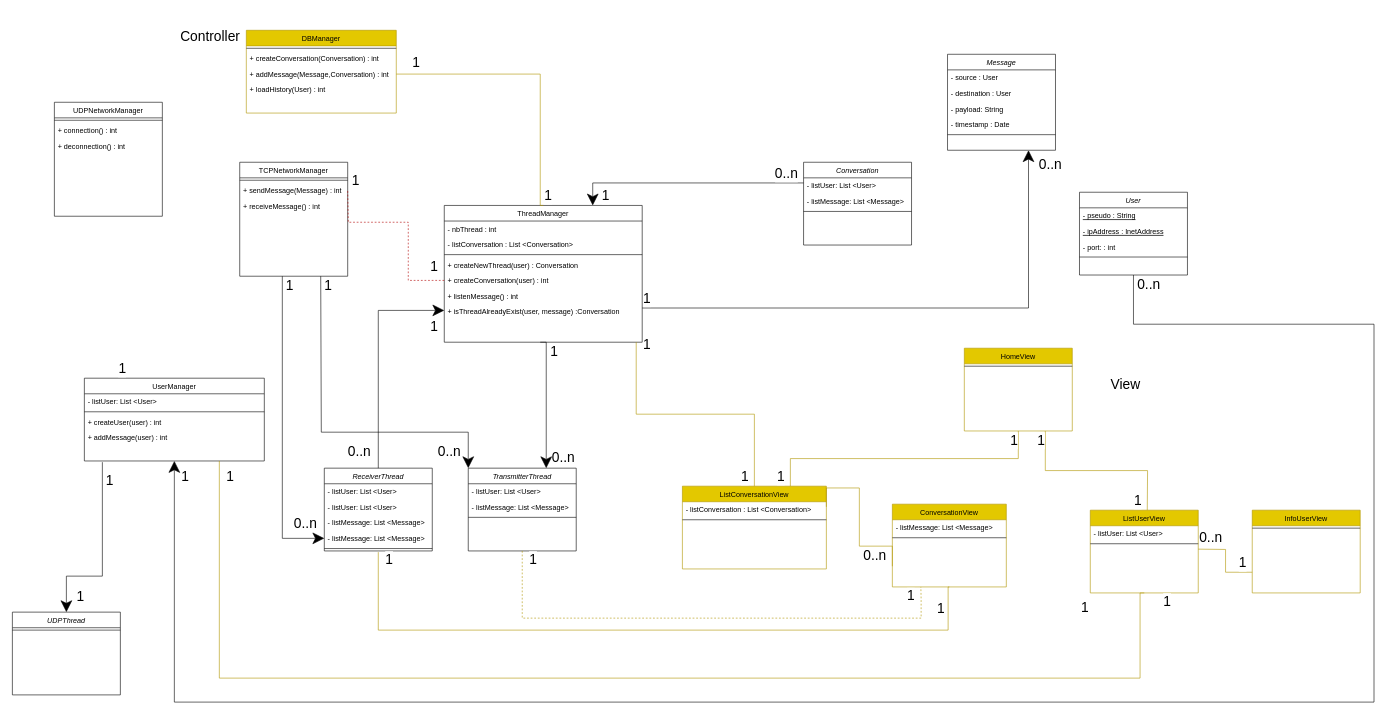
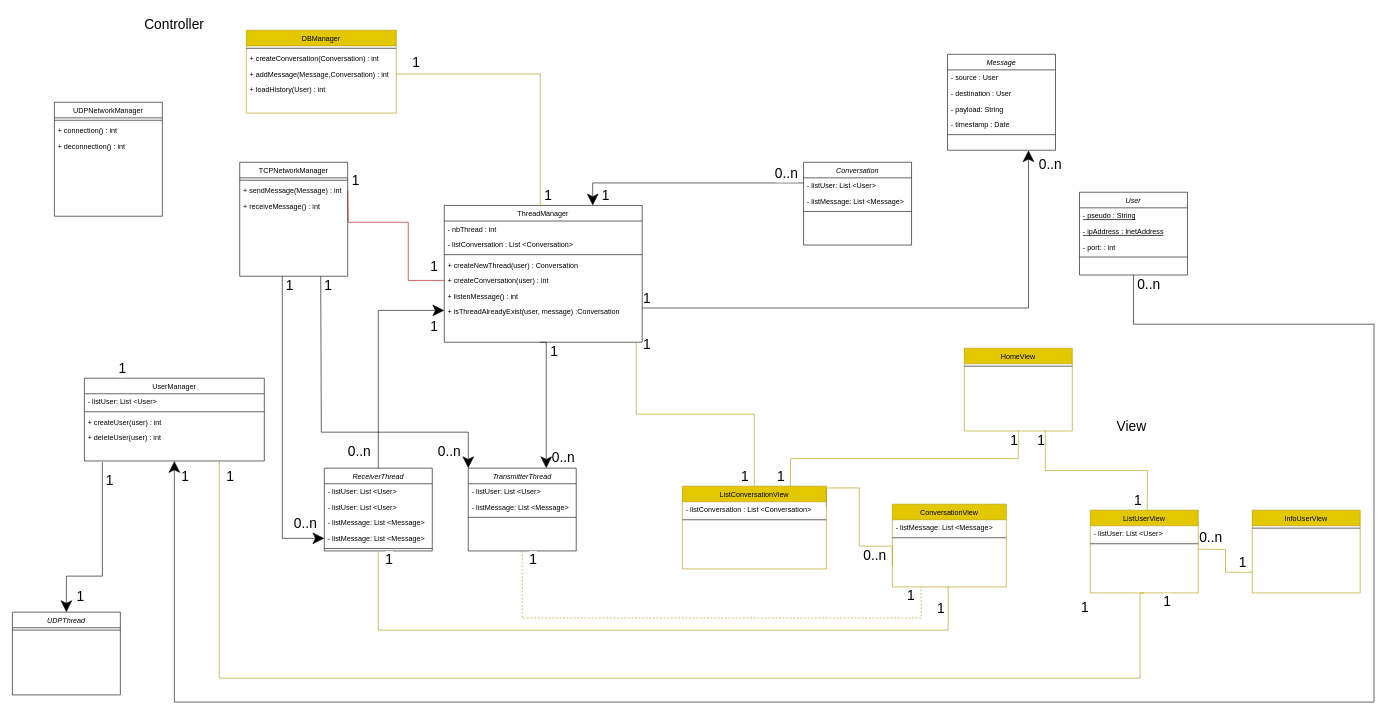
node "Controller": moved (210, 36) -> (174, 24)
edge "+ sendMessage(Message) : int" -- "+ createConversation(user) : int": style dashed -> solid
node "View": moved (1126, 384) -> (1132, 426)
node "+ addMessage(user) : int": label "+ addMessage(user) : int" -> "+ deleteUser(user) : int"
